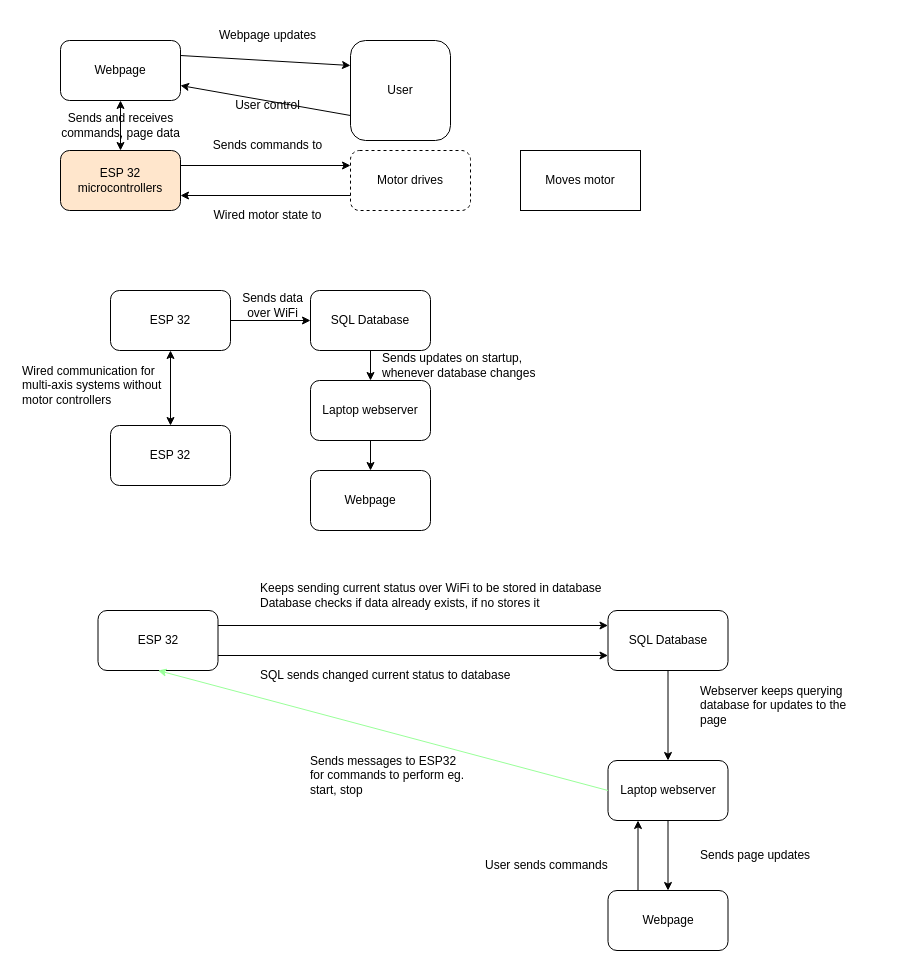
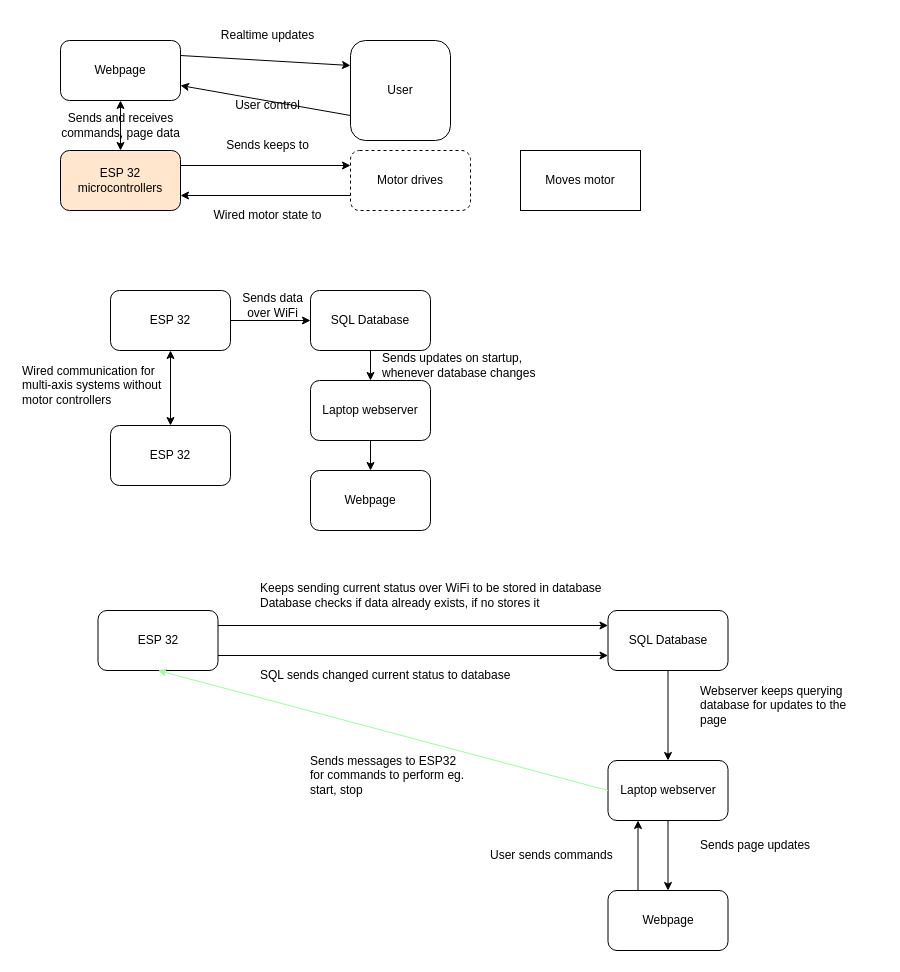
node "Webpage updates": label "Webpage updates" -> "Realtime updates"
node "Sends commands to": label "Sends commands to" -> "Sends keeps to"
node "Sends page updates": moved (788, 856) -> (788, 846)
node "User sends commands": moved (573, 866) -> (578, 856)
